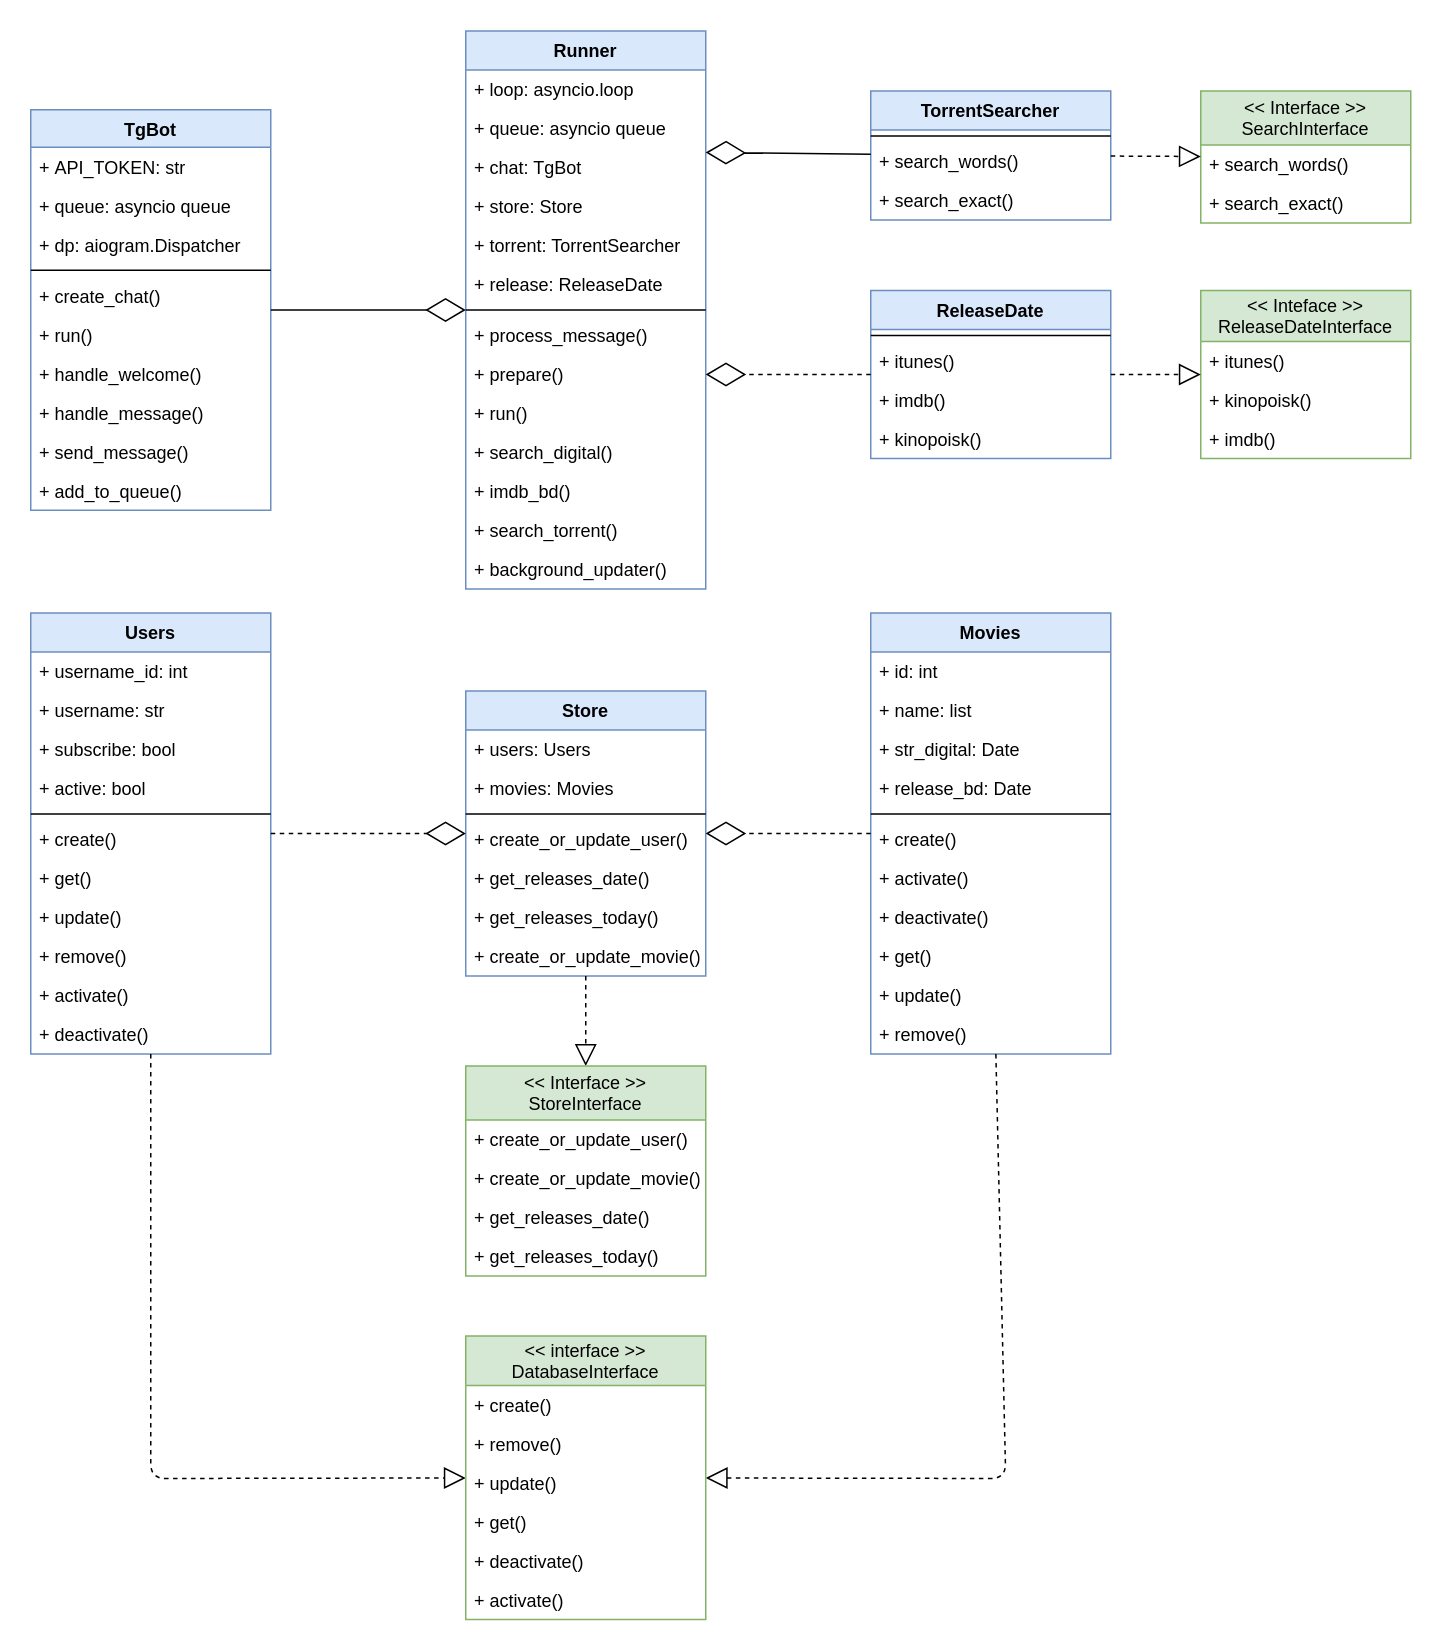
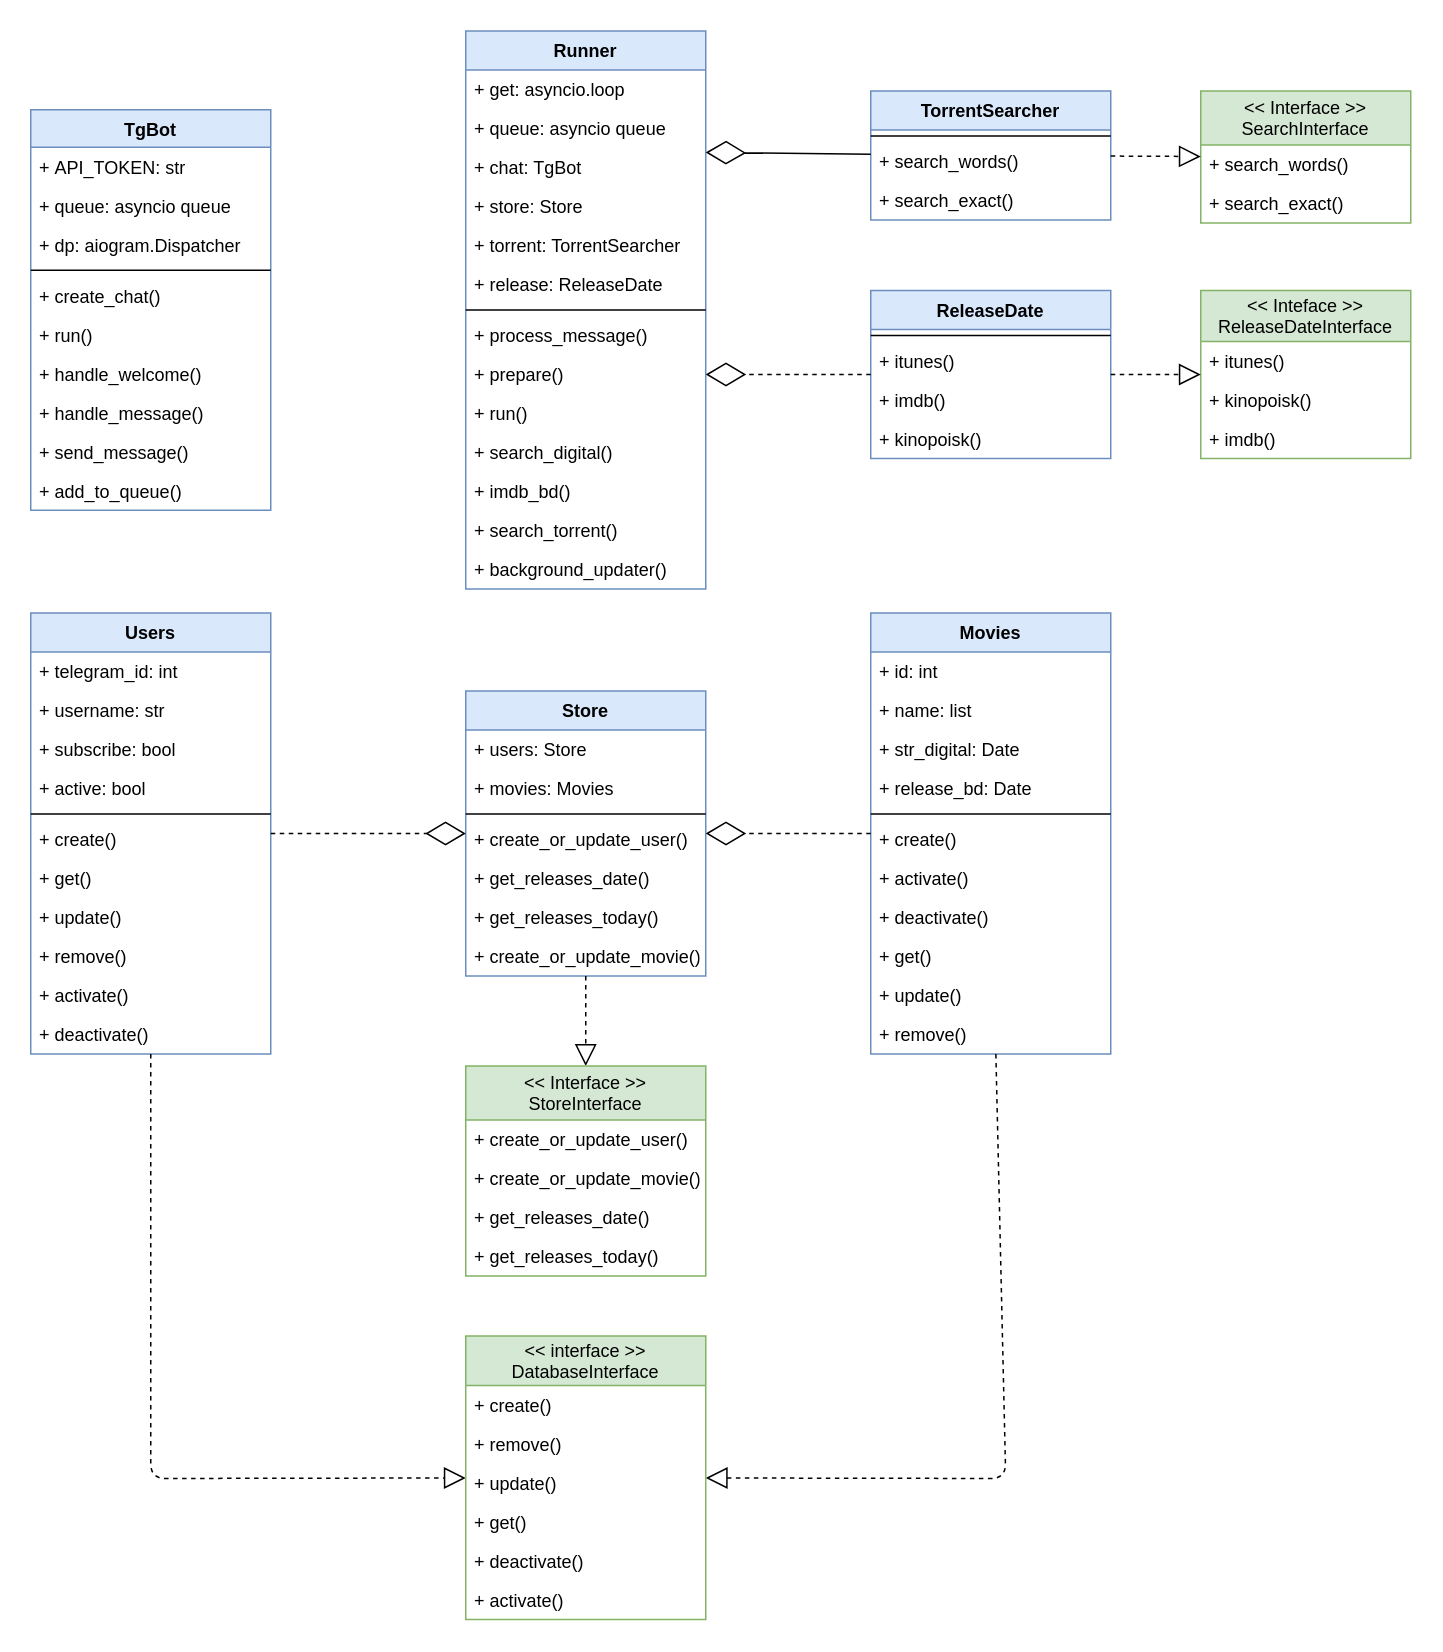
node "+ loop: asyncio.loop": label "+ loop: asyncio.loop" -> "+ get: asyncio.loop"
edge "TgBot" -> "Runner": removed
node "+ username_id: int": label "+ username_id: int" -> "+ telegram_id: int"
node "+ users: Users": label "+ users: Users" -> "+ users: Store"
